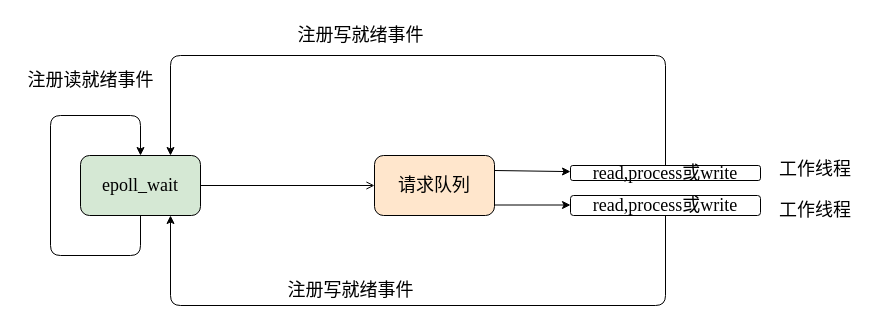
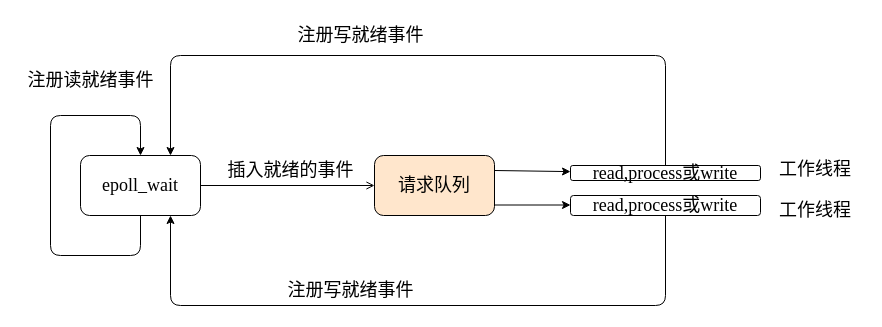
node "插入就绪的事件": added
node "epoll_wait": fillcolor #d5e8d4 -> #ffffff
